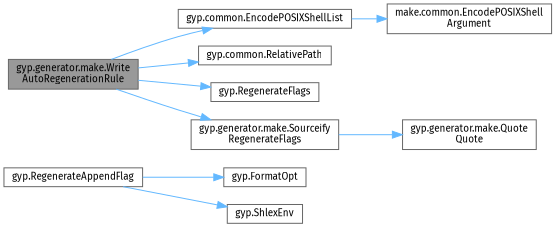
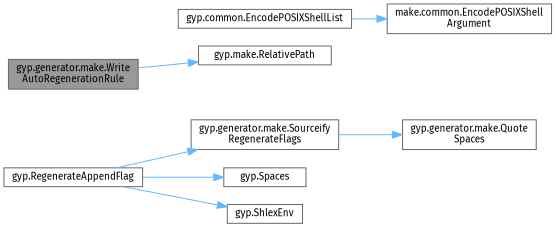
edge "gyp.generator.make.Write AutoRegenerationRule" -> "gyp.common.EncodePOSIXShellList": removed
node "gyp.common.RelativePath": label "gyp.common.RelativePath" -> "gyp.make.RelativePath"
node "gyp.RegenerateFlags": removed
edge "gyp.generator.make.Write AutoRegenerationRule" -> "gyp.generator.make.Sourceify RegenerateFlags": now "gyp.RegenerateAppendFlag" -> "gyp.generator.make.Sourceify RegenerateFlags"
node "gyp.generator.make.Quote Quote": label "gyp.generator.make.Quote Quote" -> "gyp.generator.make.Quote Spaces"
node "gyp.FormatOpt": label "gyp.FormatOpt" -> "gyp.Spaces"
